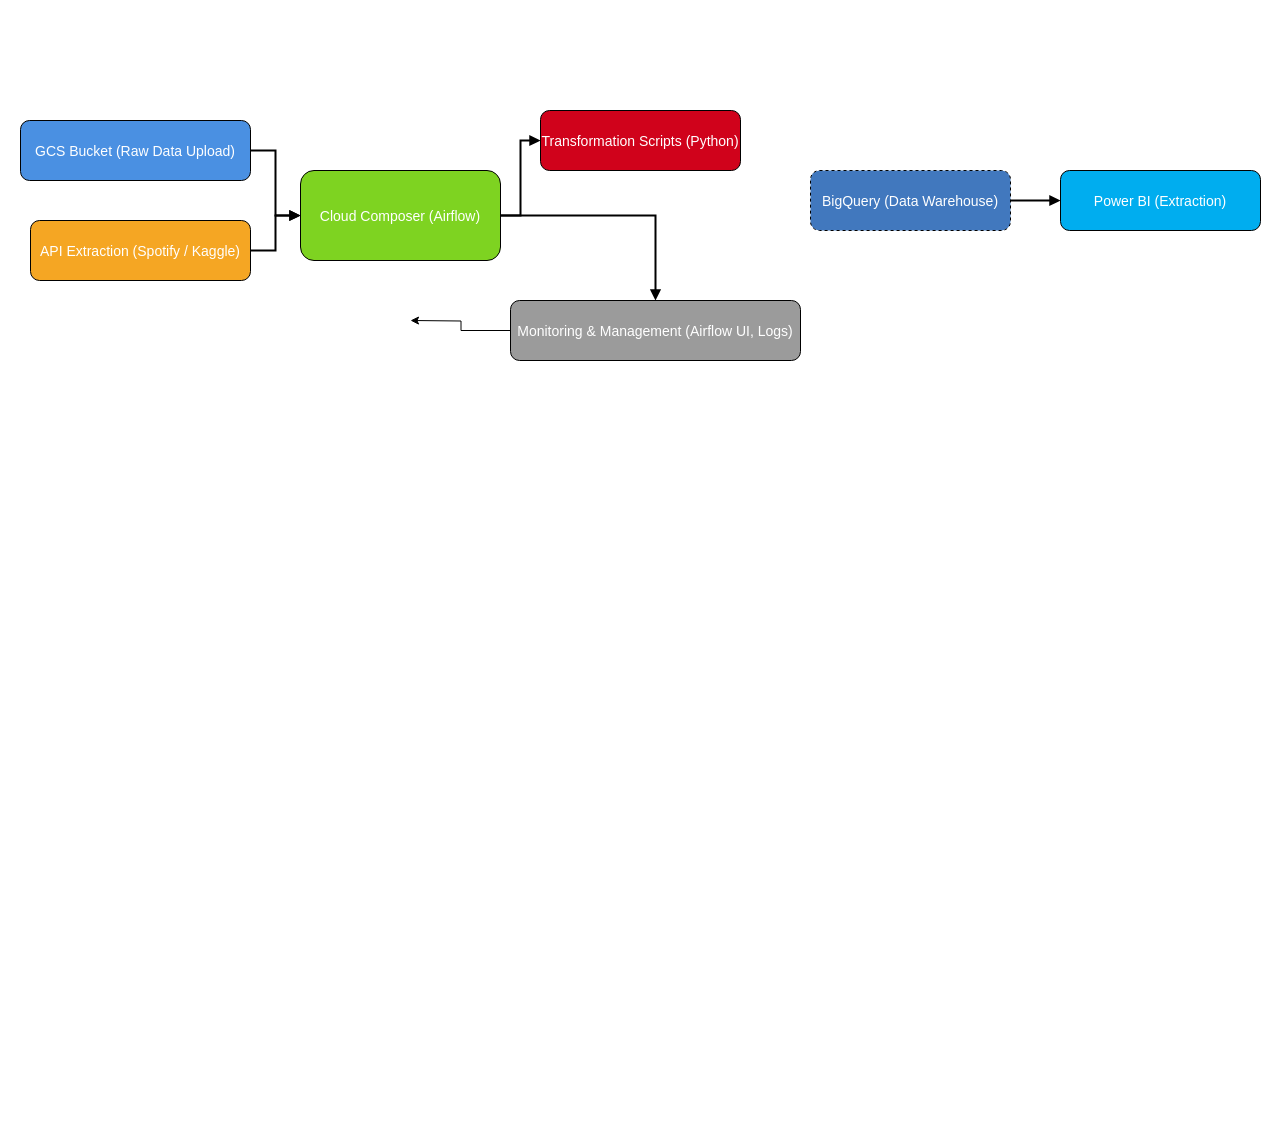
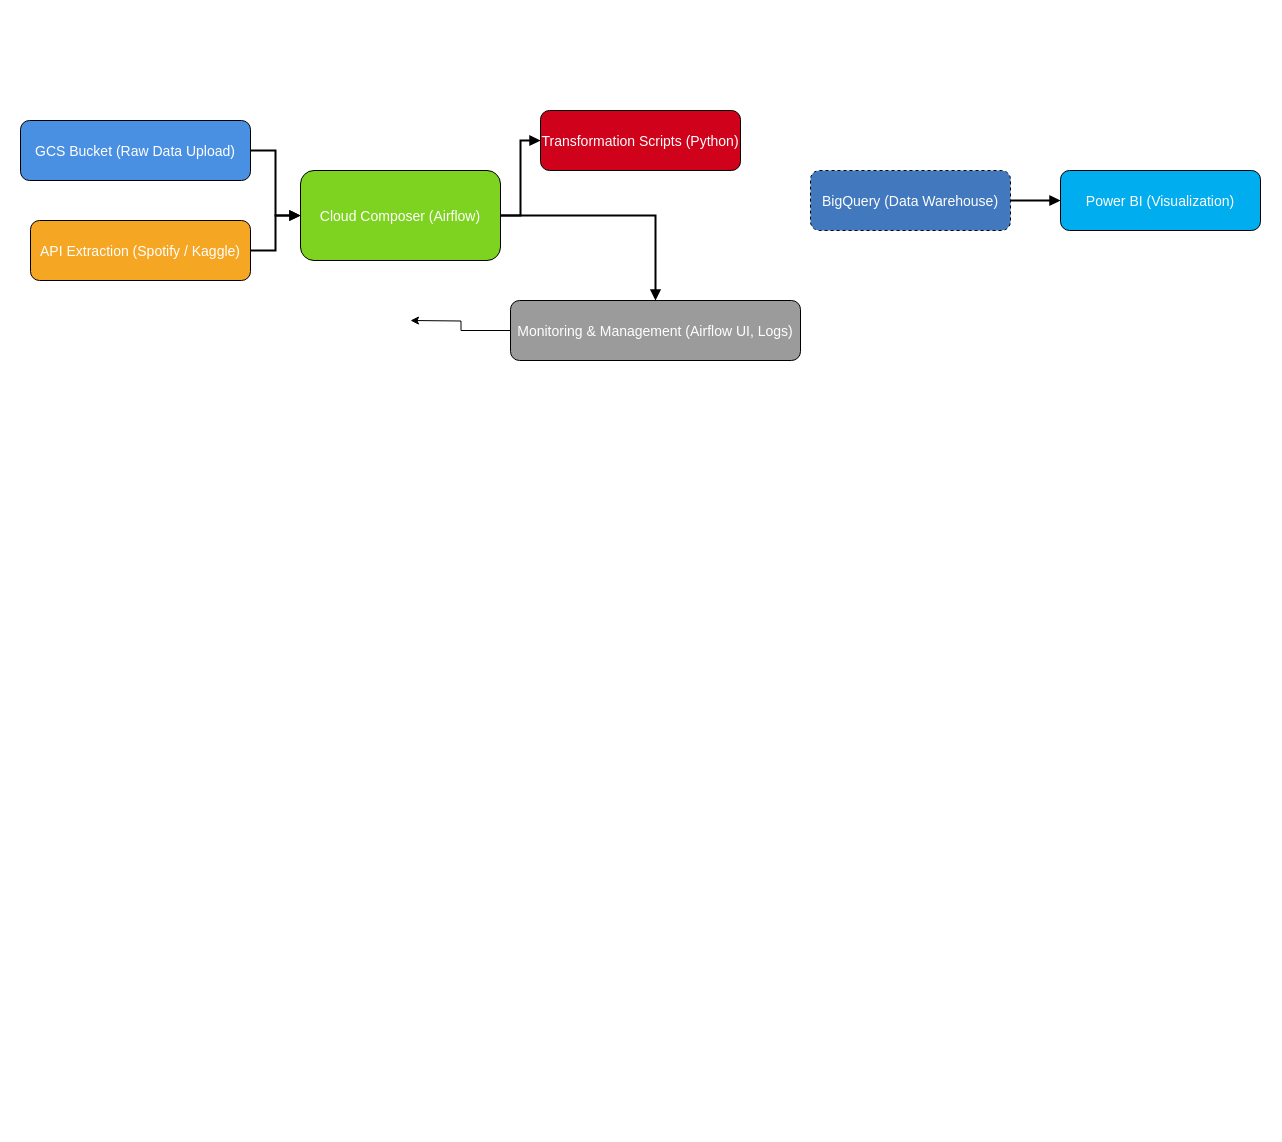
node "Power BI (Extraction)": label "Power BI (Extraction)" -> "Power BI (Visualization)"
